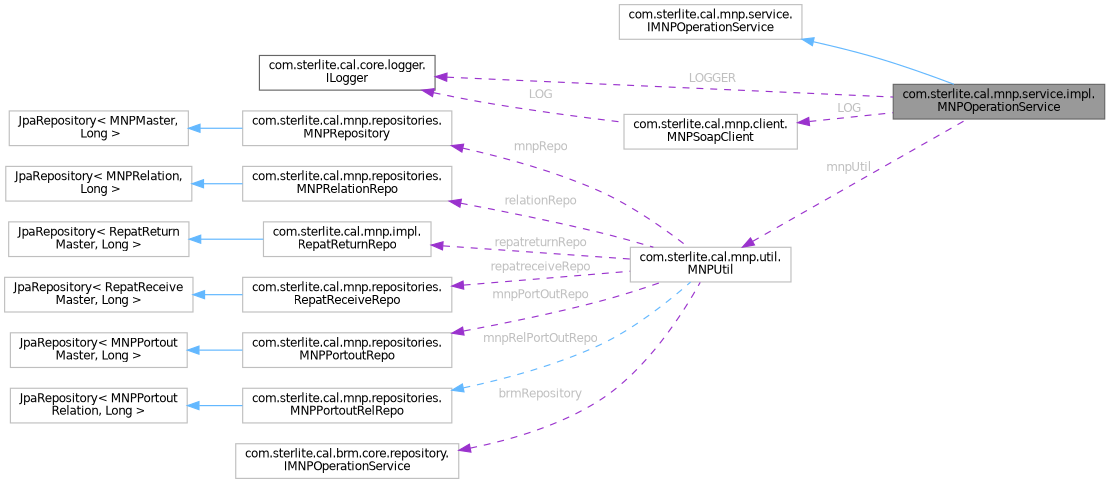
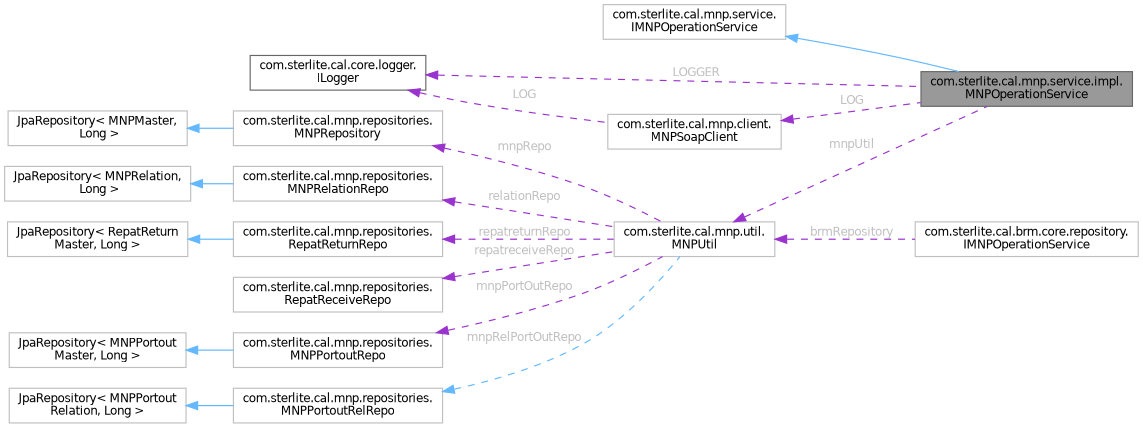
node "com.sterlite.cal.mnp.impl. RepatReturnRepo": label "com.sterlite.cal.mnp.impl. RepatReturnRepo" -> "com.sterlite.cal.mnp.repositories. RepatReturnRepo"
node "JpaRepository< RepatReceive Master, Long >": removed
edge "com.sterlite.cal.mnp.util. MNPUtil" -> "com.sterlite.cal.brm.core.repository. IMNPOperationService": reversed
